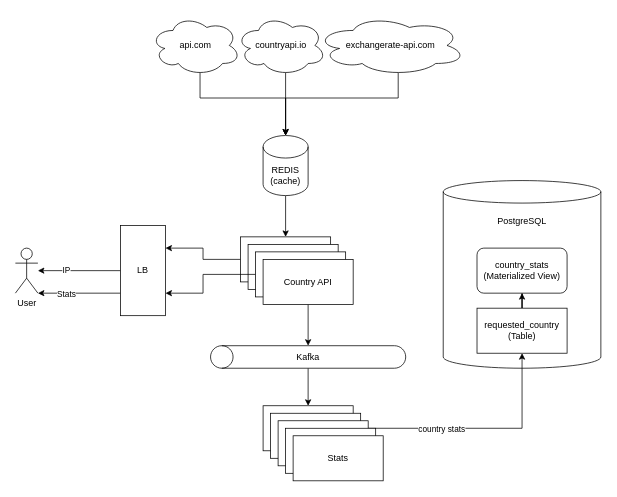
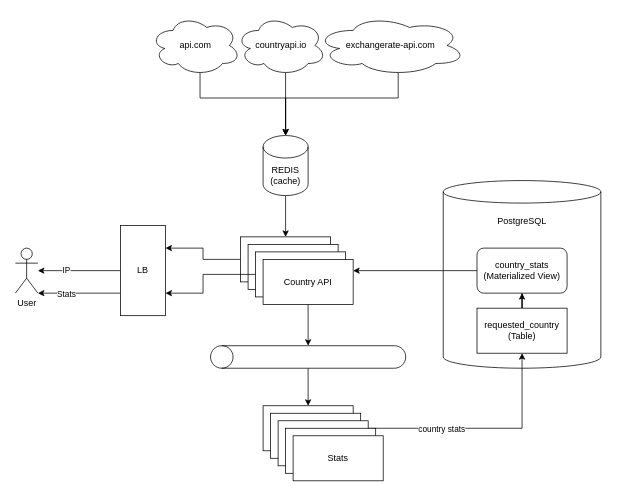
edge "country_stats (Materialized View)" -> "Country API": added
node "Kafka": removed
